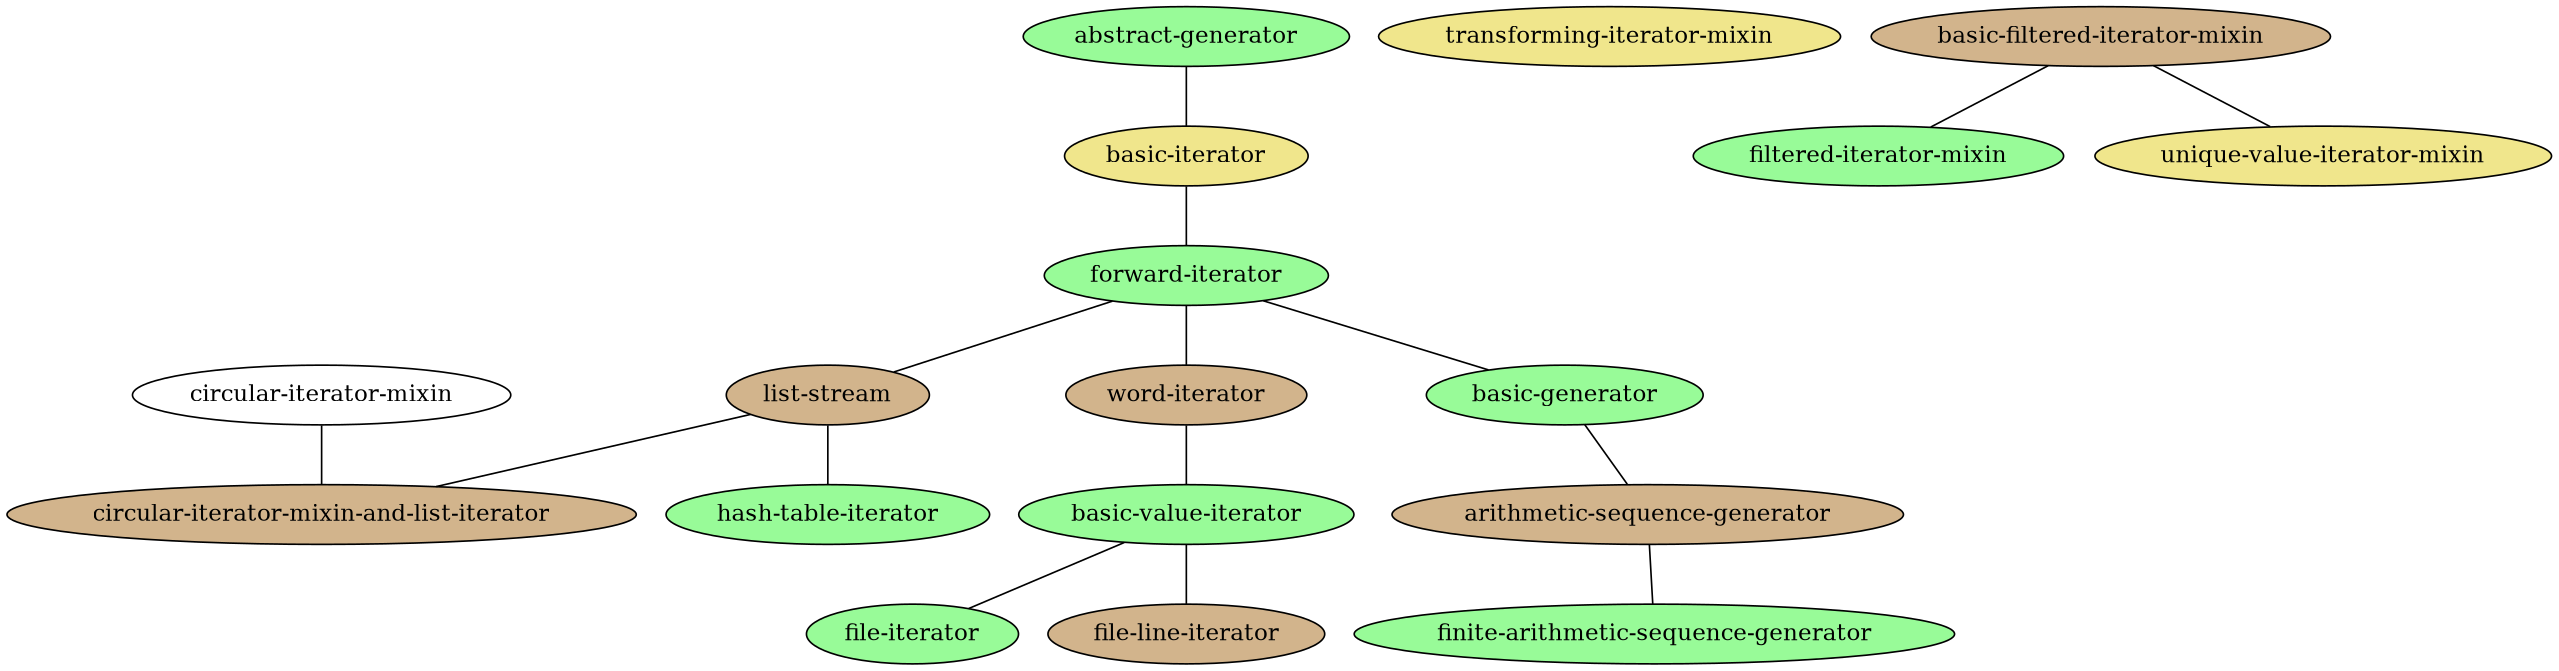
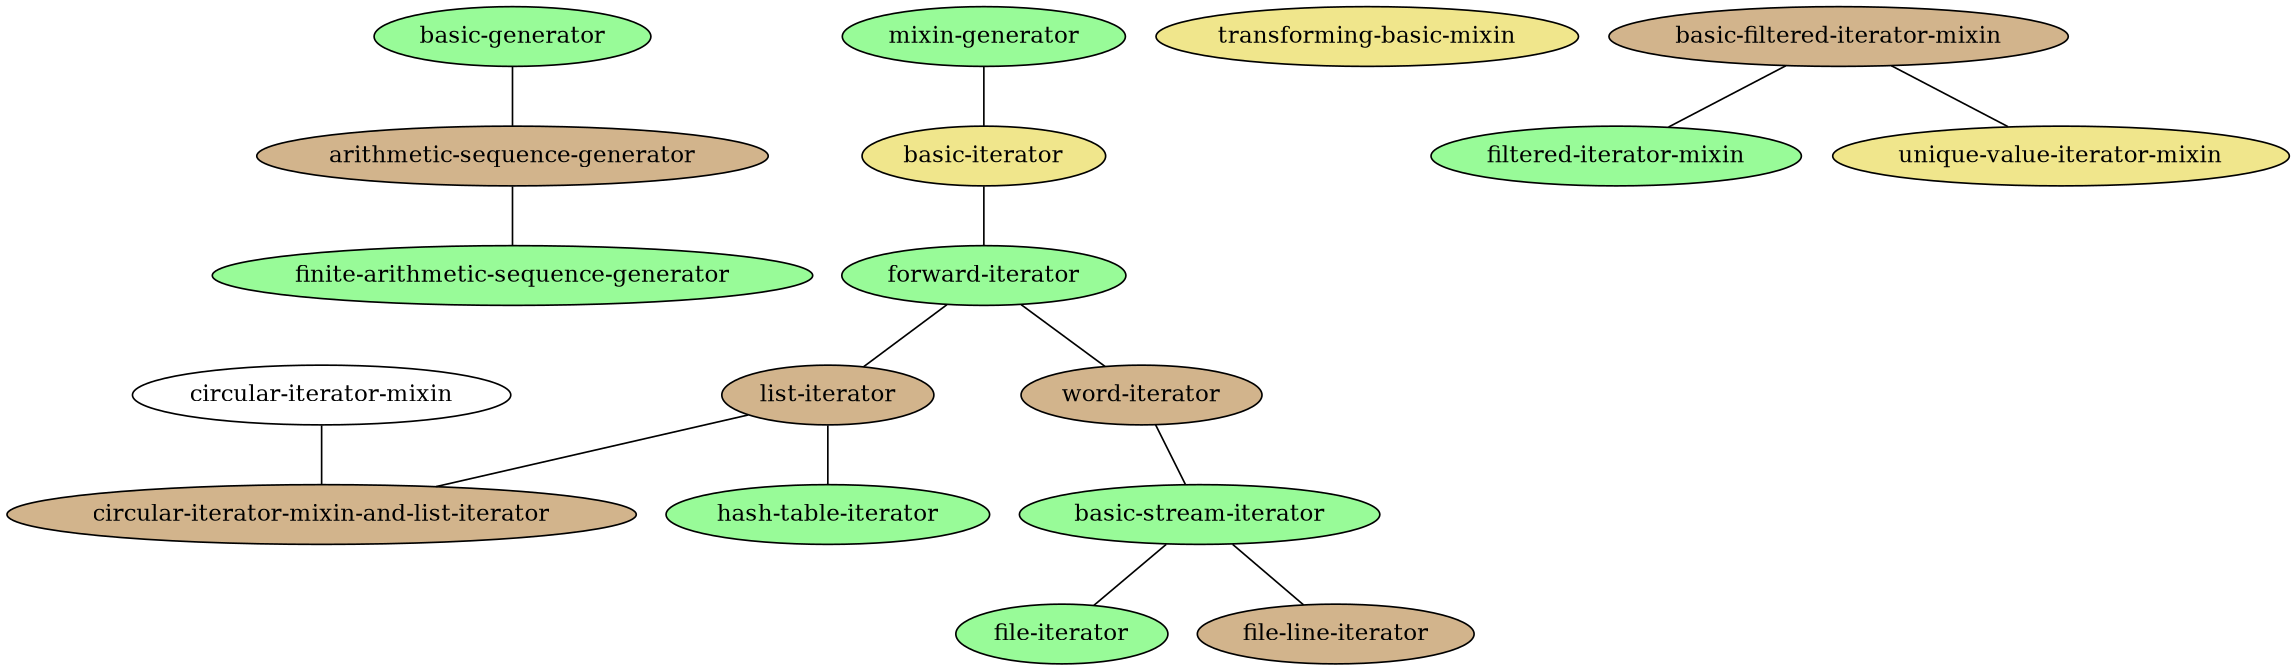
node "abstract-generator": label "abstract-generator" -> "mixin-generator"
node "transforming-iterator-mixin": label "transforming-iterator-mixin" -> "transforming-basic-mixin"
edge "forward-iterator" -- "basic-generator": removed
node "list-stream": label "list-stream" -> "list-iterator"
node "basic-value-iterator": label "basic-value-iterator" -> "basic-stream-iterator"
